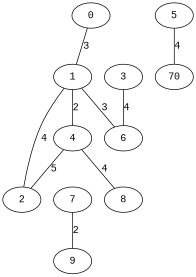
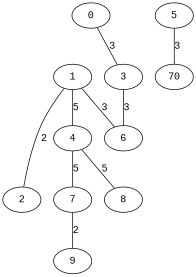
edge "0" -- "1": now "0" -- "3"
edge "5" -- "70": label "4" -> "3"
edge "1" -- "4": label "2" -> "5"
edge "3" -- "6": label "4" -> "3"
edge "1" -- "2": label "4" -> "2"
edge "4" -- "2": now "4" -- "7"
edge "4" -- "8": label "4" -> "5"
